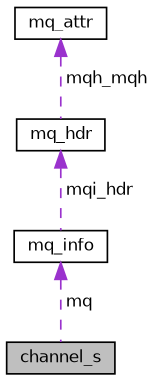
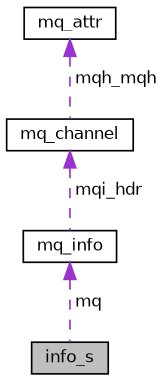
node "mq_hdr": label "mq_hdr" -> "mq_channel"
node "channel_s": label "channel_s" -> "info_s"
